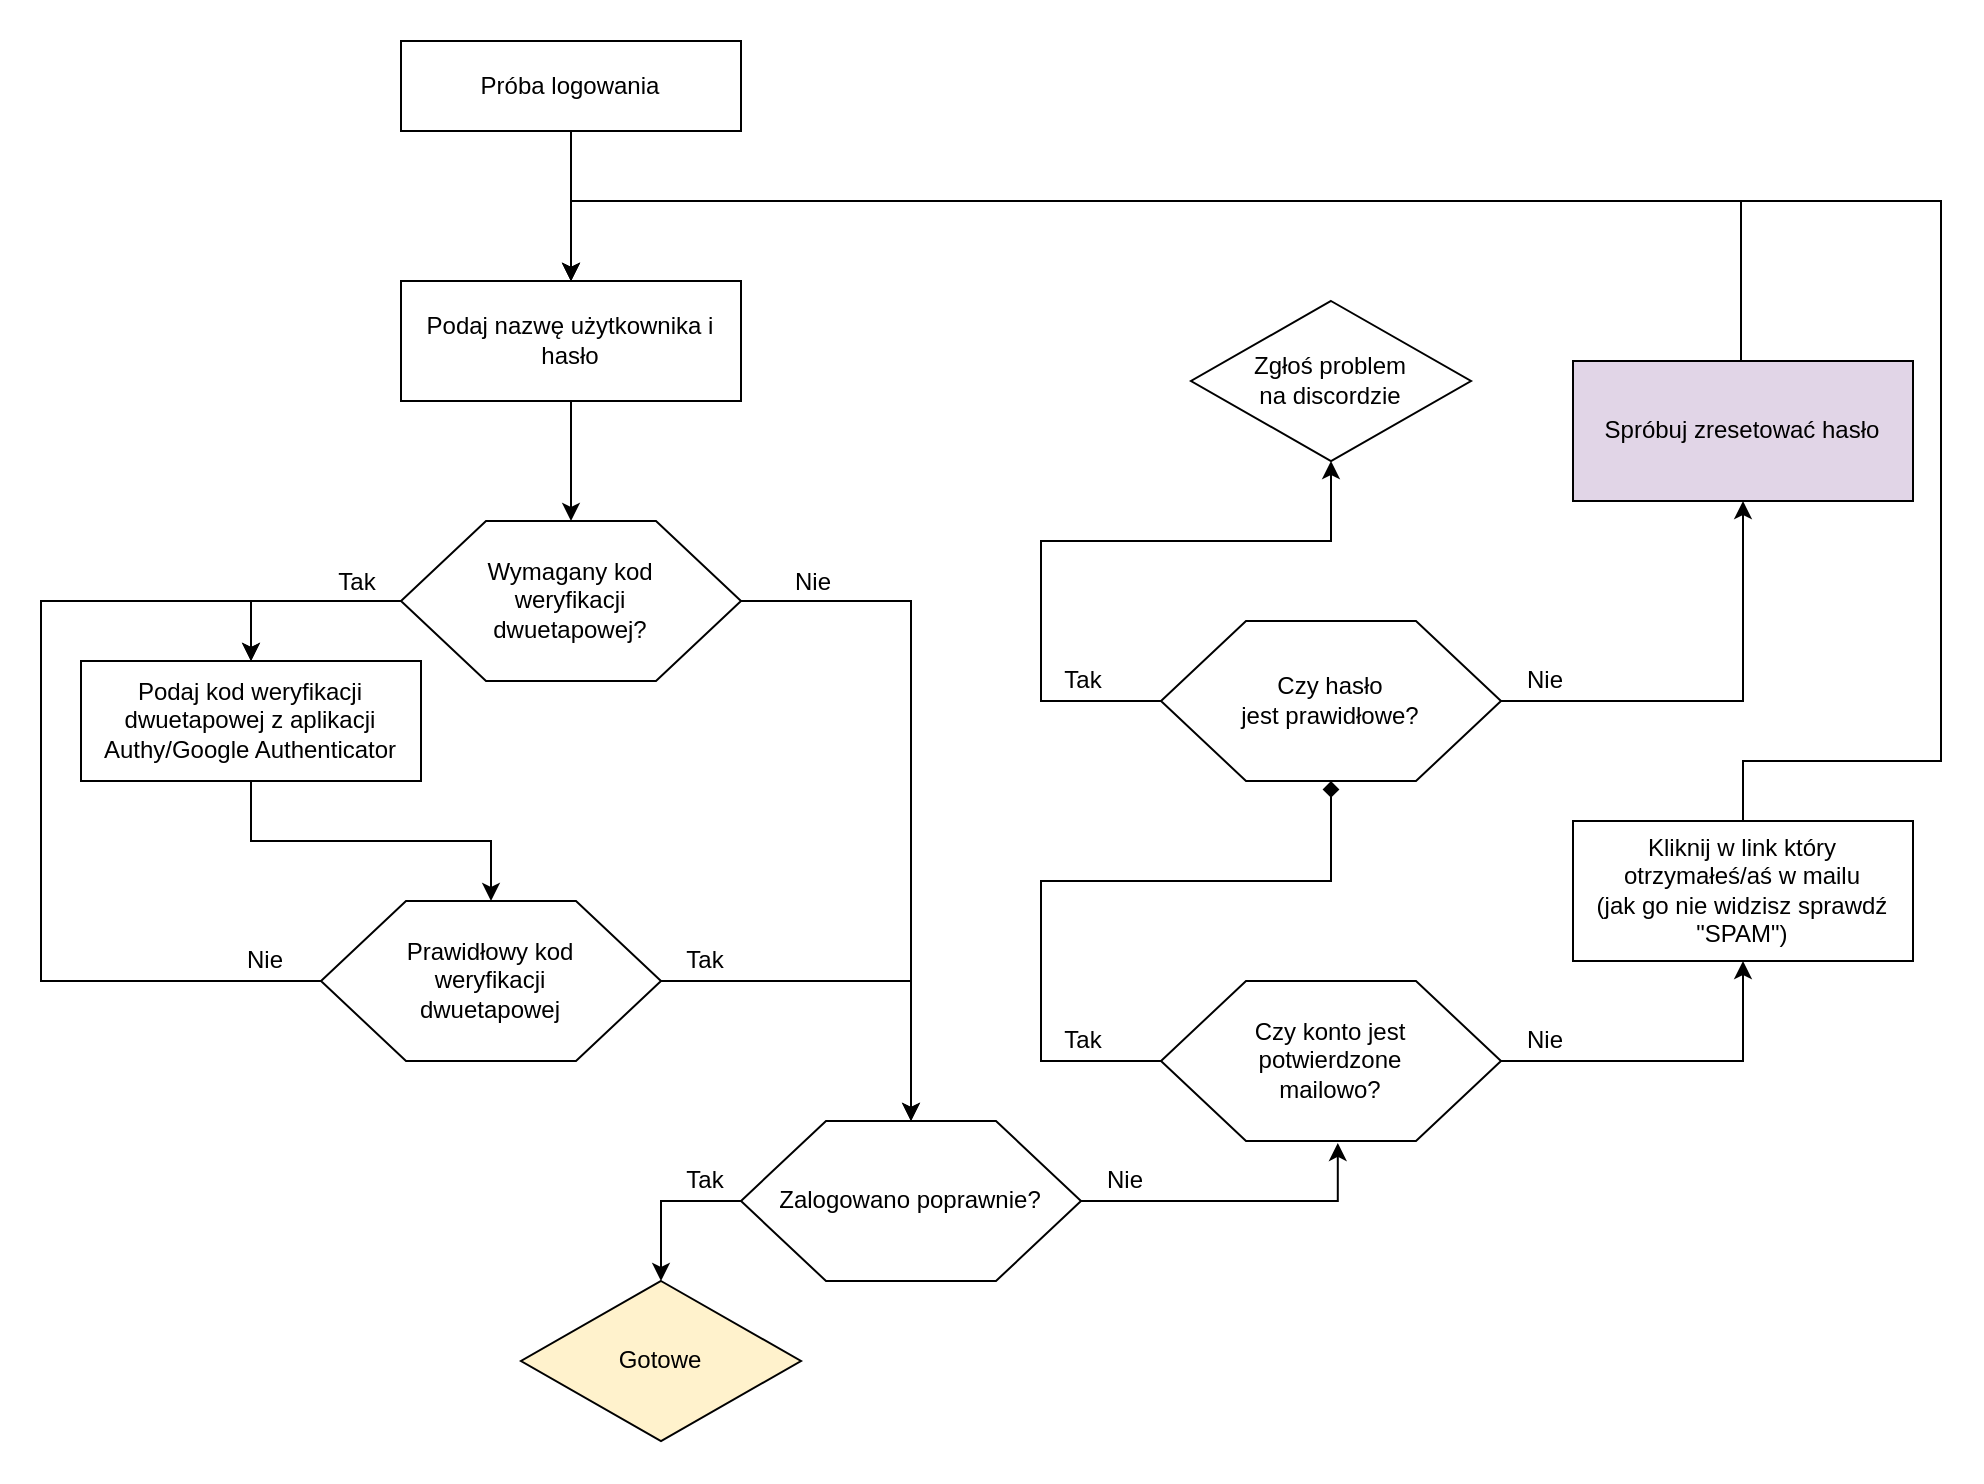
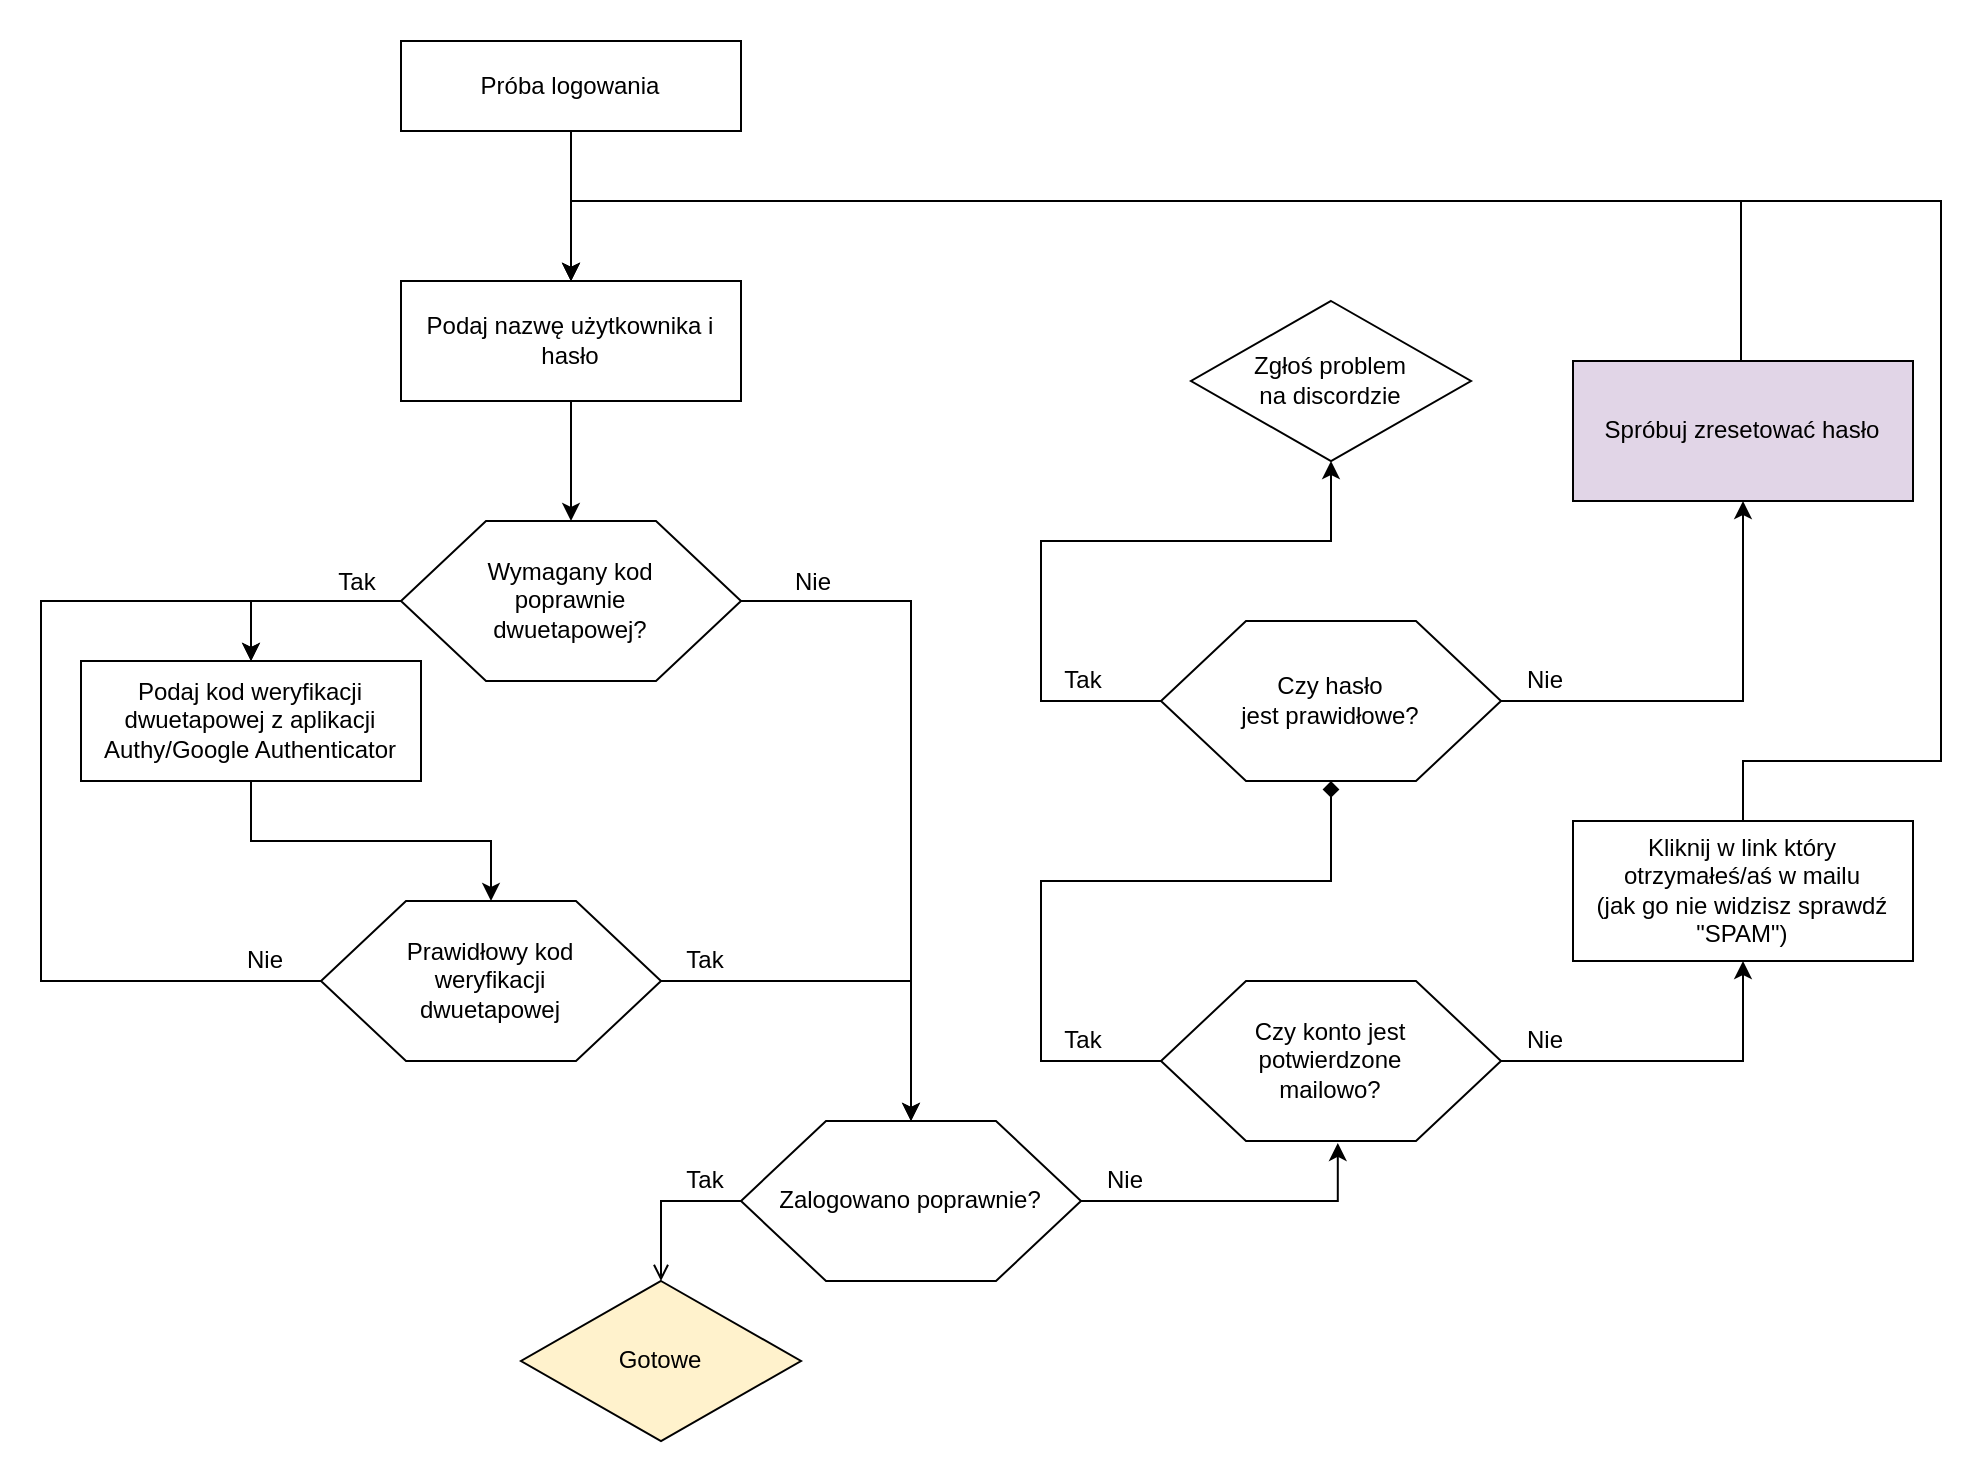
node "Wymagany kod weryfikacji dwuetapowej?": label "Wymagany kod weryfikacji dwuetapowej?" -> "Wymagany kod poprawnie dwuetapowej?"
edge "Zalogowano poprawnie?" -> "Gotowe": arrowhead classic -> open
